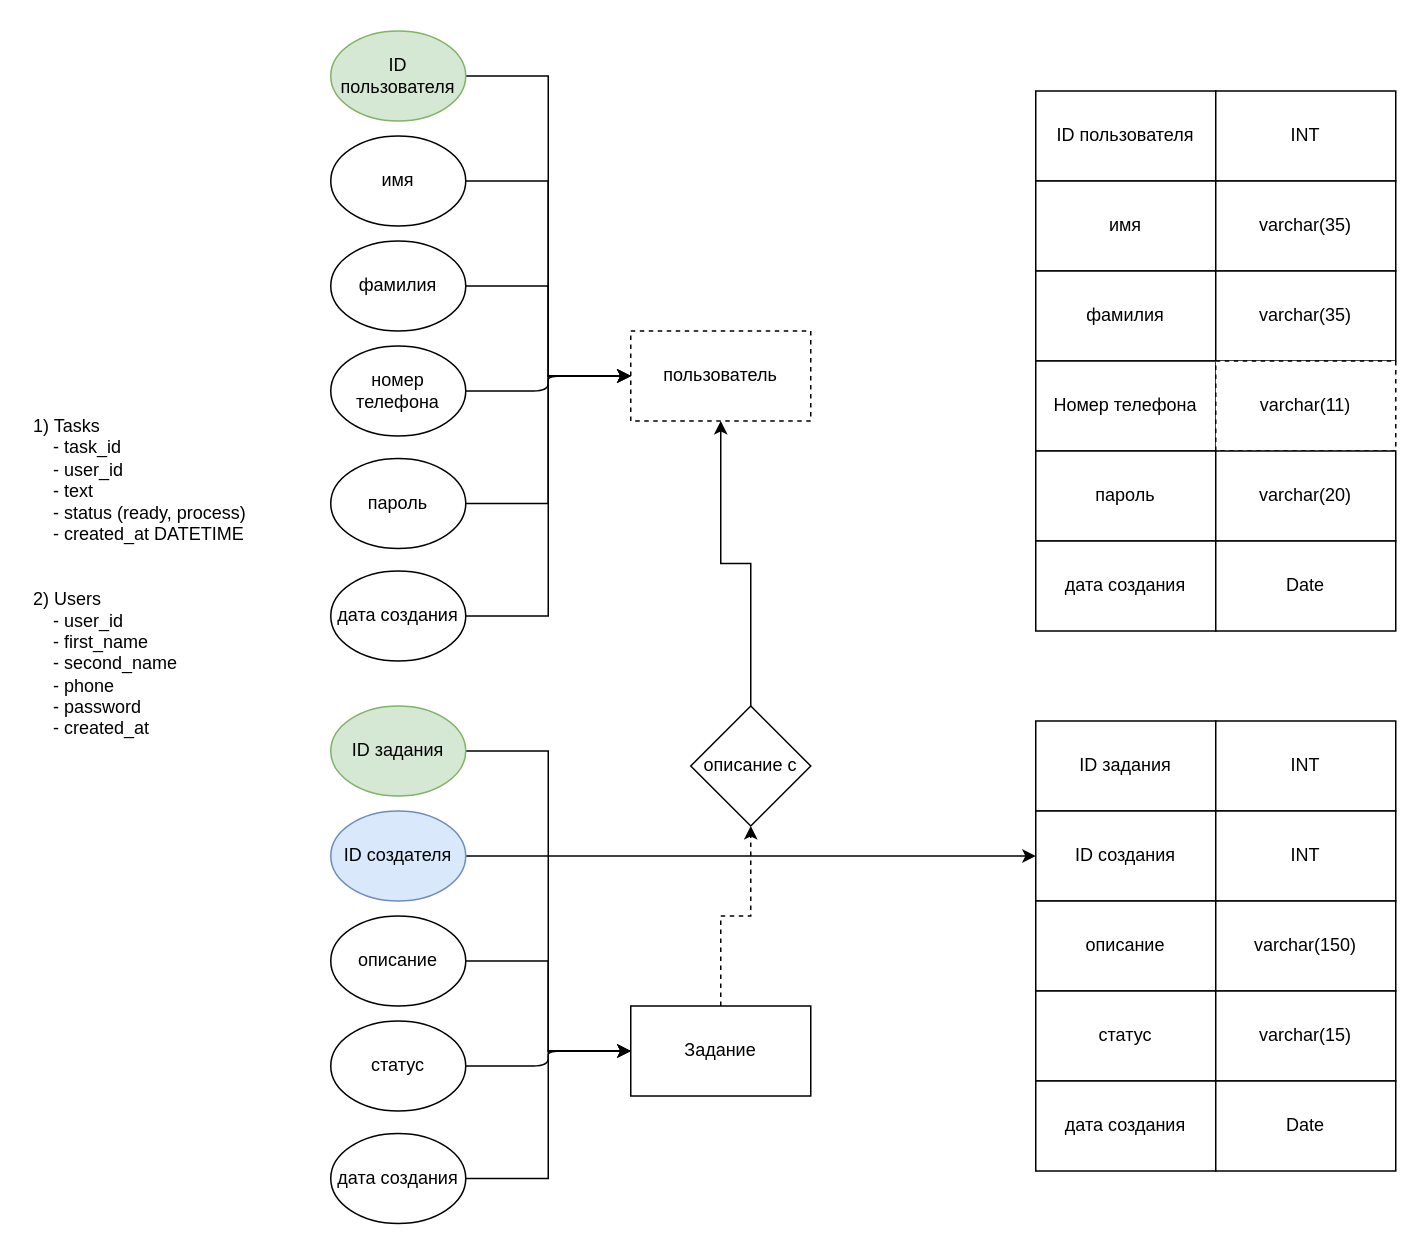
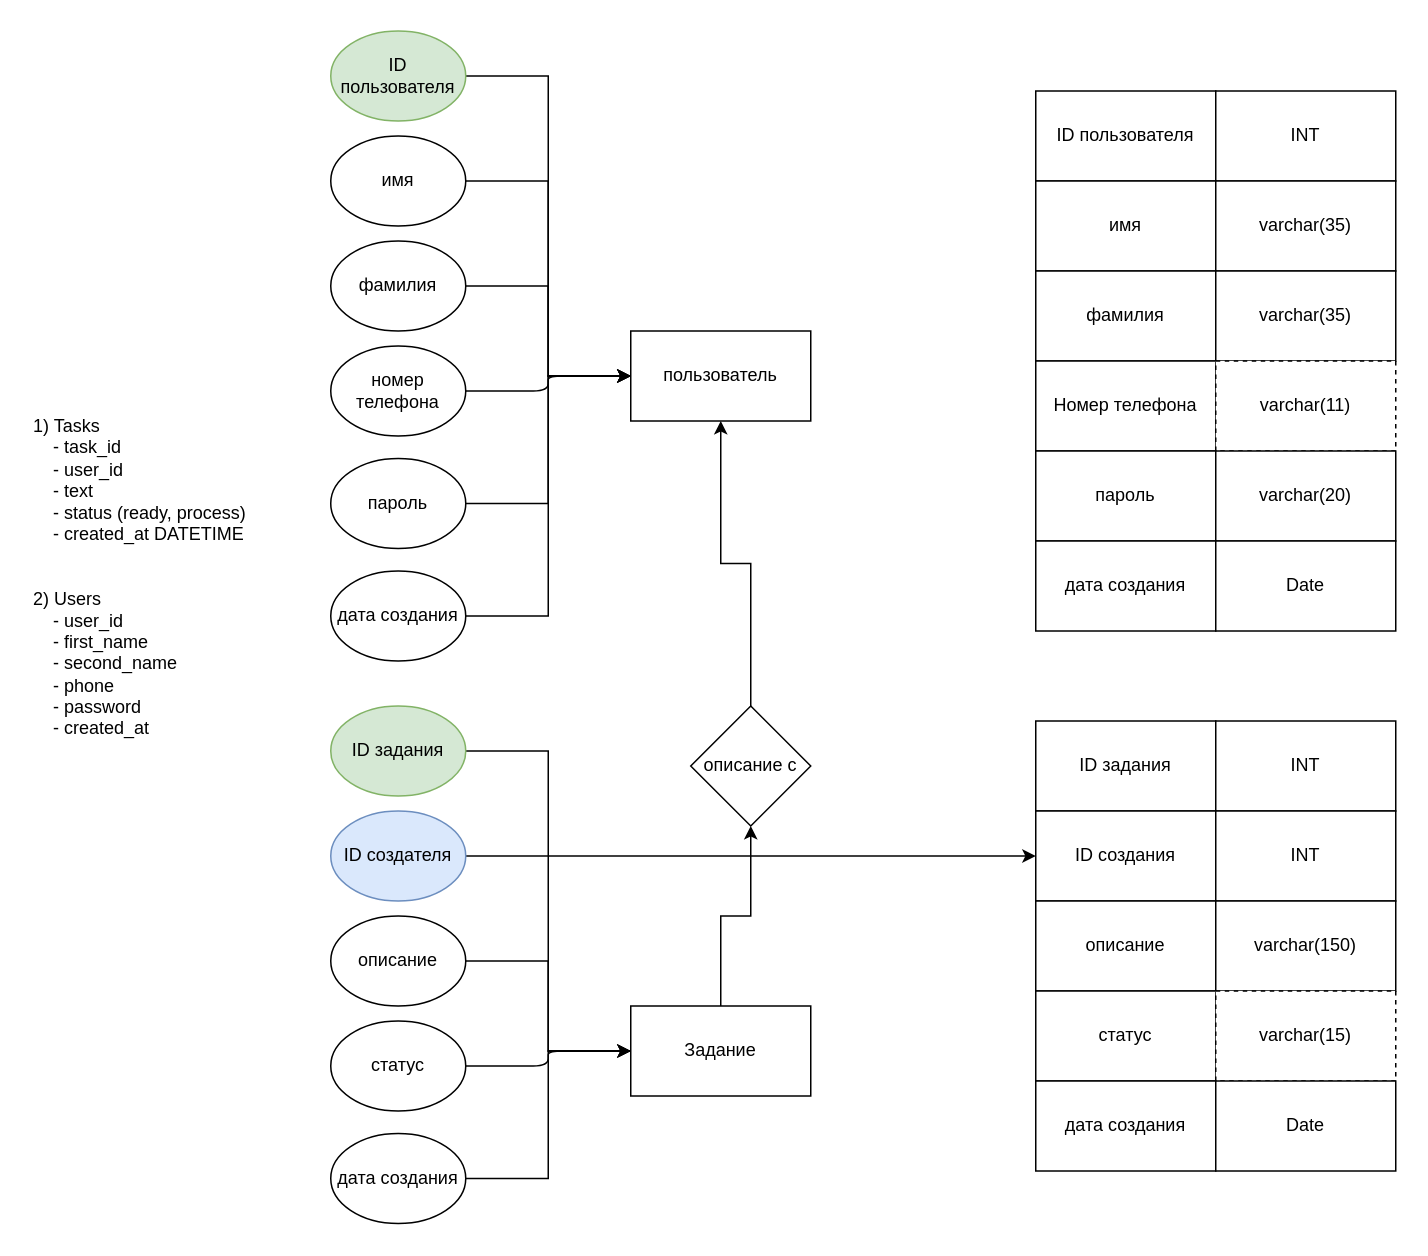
node "пользователь": style dashed -> solid
edge "Задание" -> "описание с": style dashed -> solid
node "varchar(15)": style solid -> dashed
